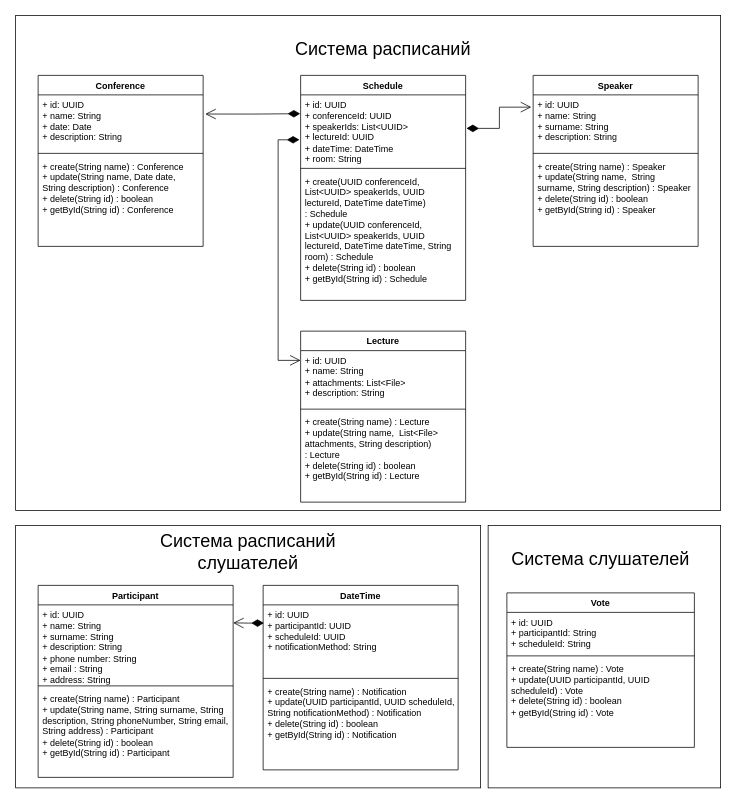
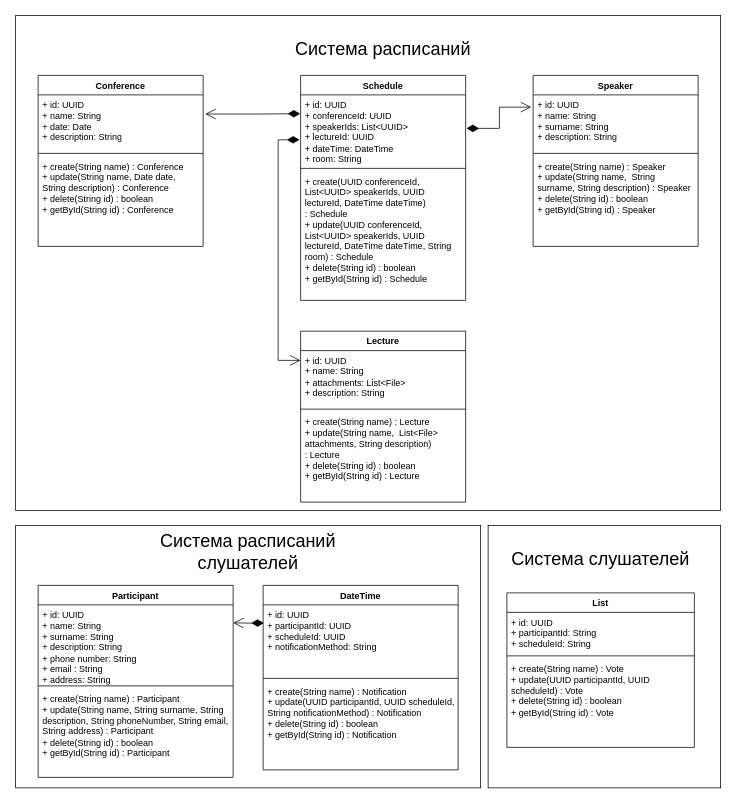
node "Vote": label "Vote" -> "List"
